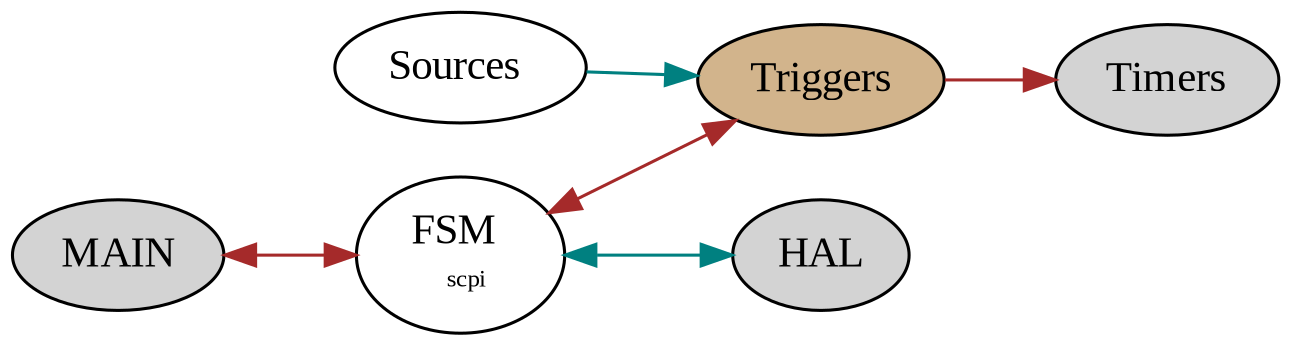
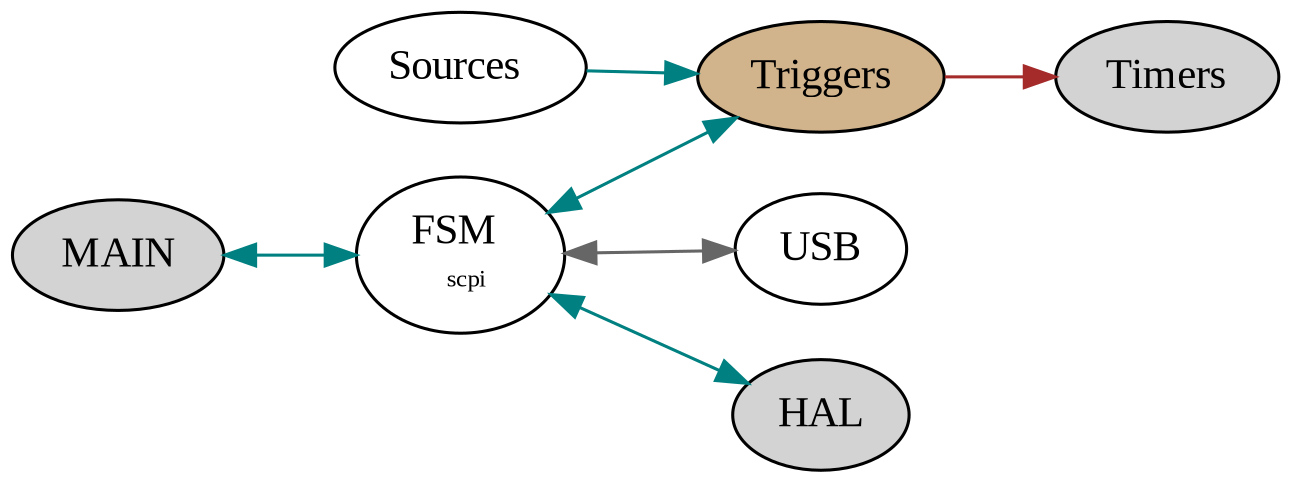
edge "Triggers" -- "FSM": color brown -> teal
node "USB": added
edge "MAIN" -- "FSM": color brown -> teal
